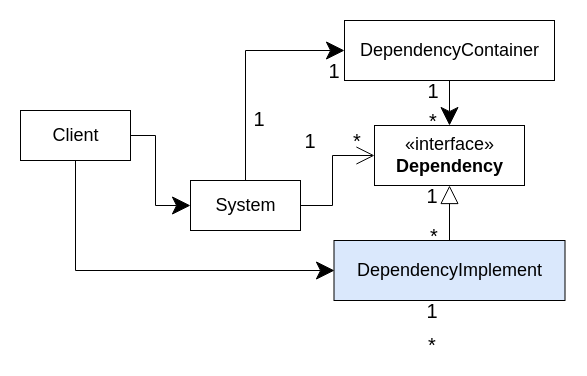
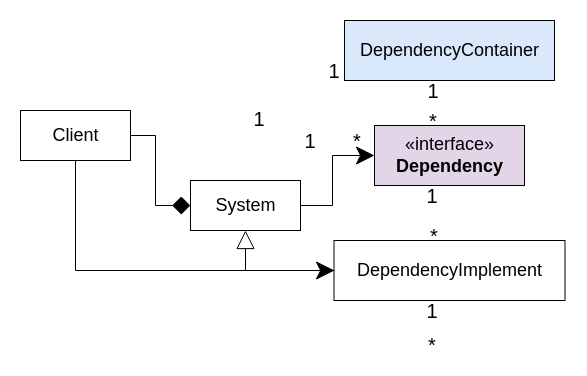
node "DependencyContainer": fillcolor #ffffff -> #dae8fc
edge "System" -> "DependencyContainer": removed
edge "DependencyContainer" -> "«interface» Dependency": removed
edge "System" -> "«interface» Dependency": arrowhead open -> classic
node "«interface» Dependency": fillcolor #ffffff -> #e1d5e7
edge "Client" -> "System": arrowhead classic -> diamond
edge "DependencyImplement" -> "«interface» Dependency": now "DependencyImplement" -> "System"
node "DependencyImplement": fillcolor #dae8fc -> #ffffff
